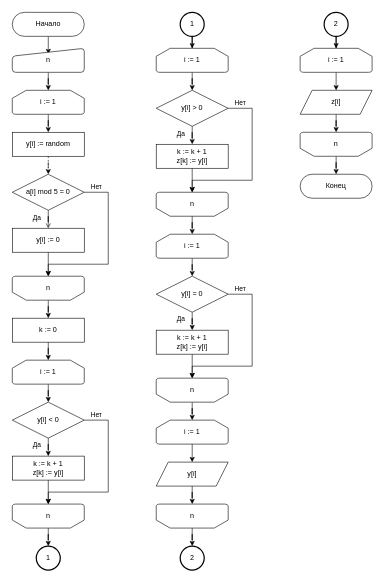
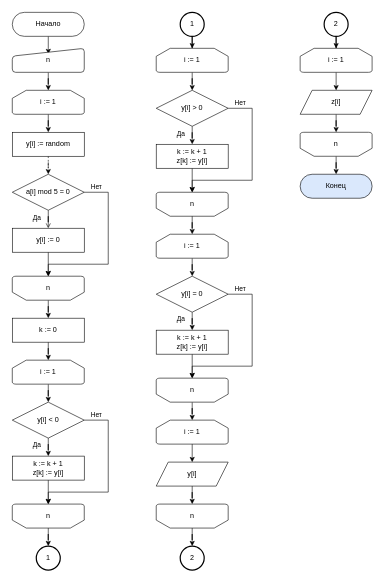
node "Конец": fillcolor #ffffff -> #dae8fc
